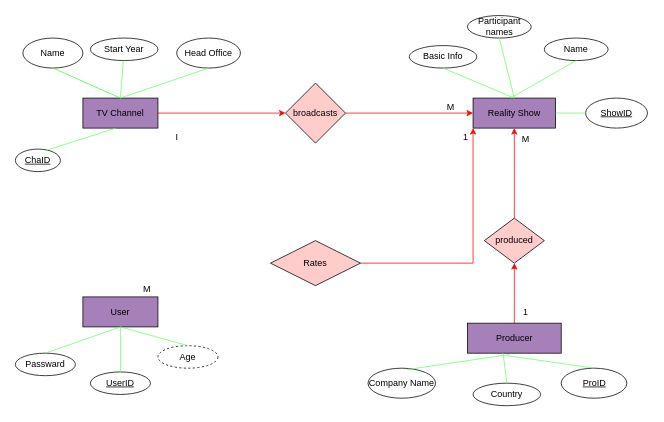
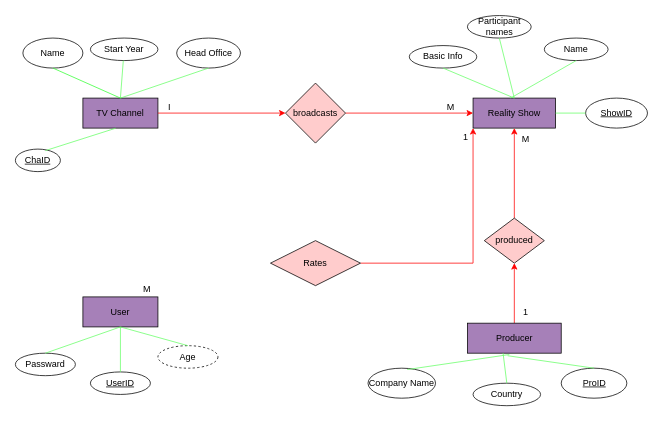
node "I": moved (177, 138) -> (169, 108)
